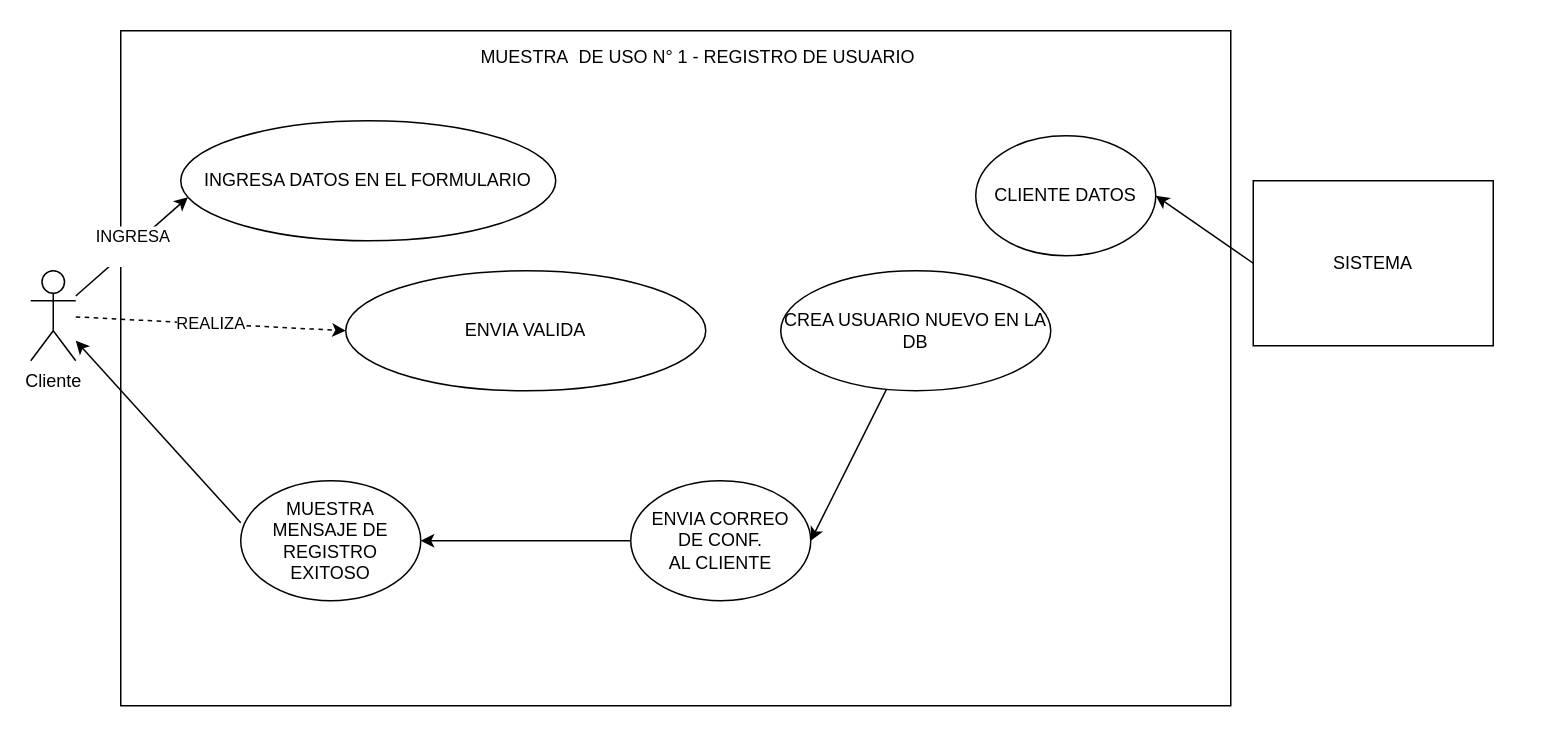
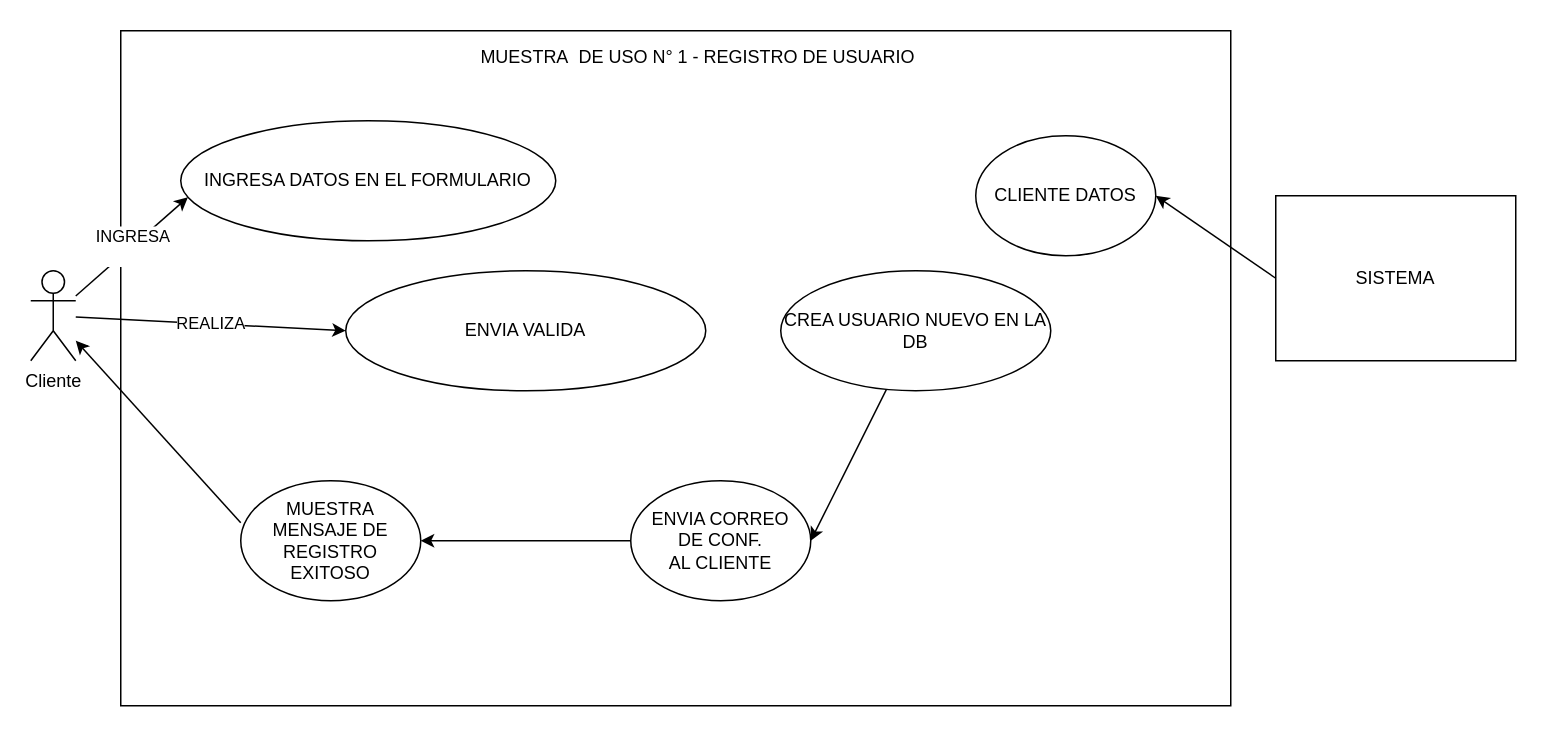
node "SISTEMA": moved (1373, 263) -> (1396, 278)
edge "Cliente" -> "ENVIA VALIDA": style dashed -> solid
